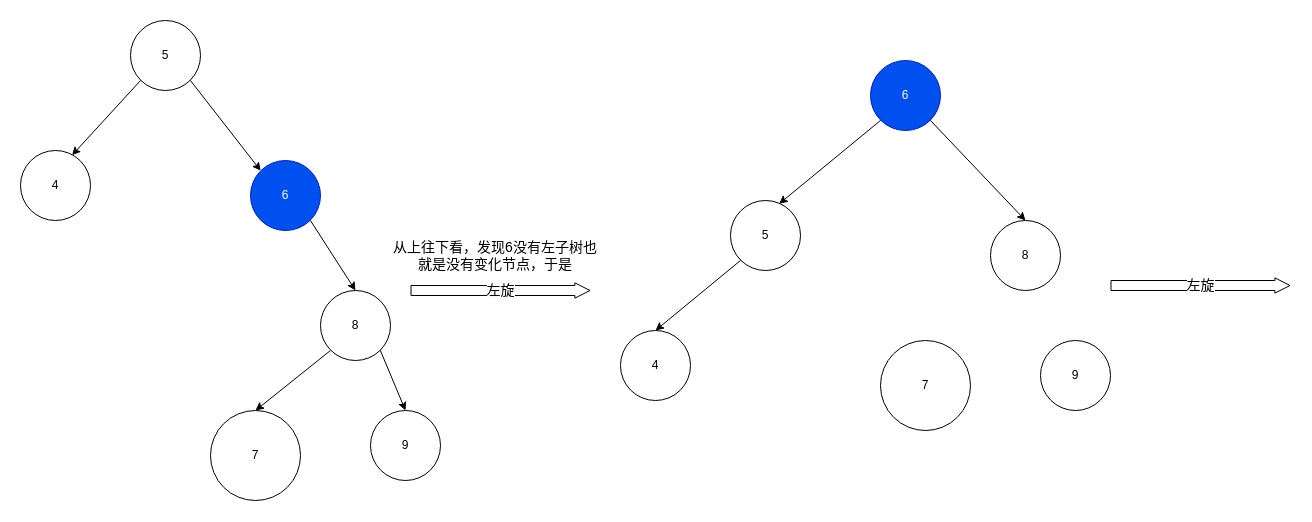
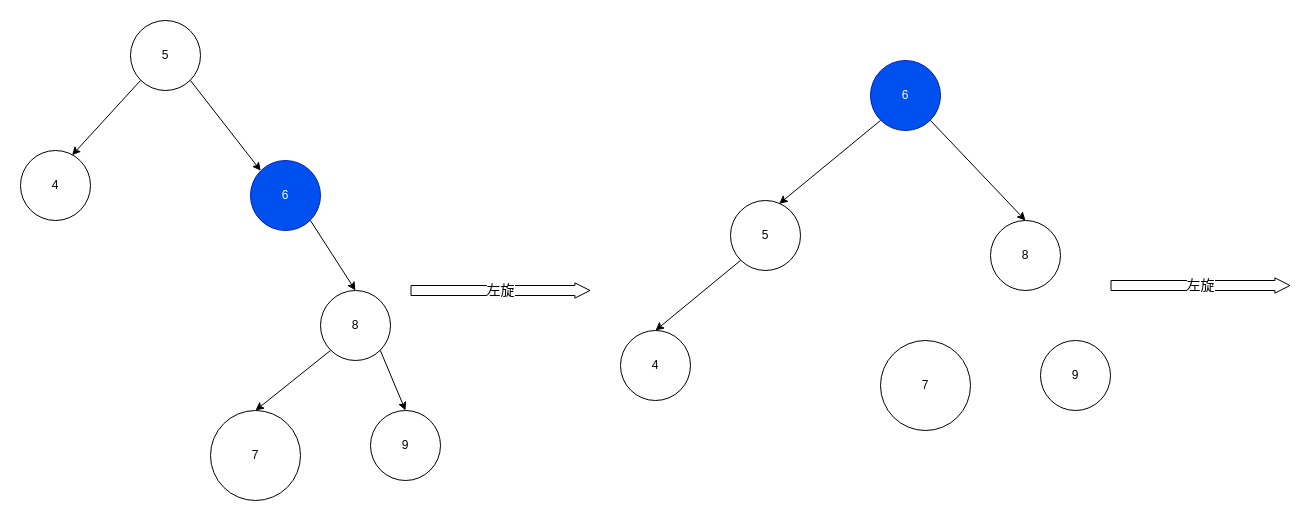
node "从上往下看，发现6没有左子树也就是没有变化节点，于是": removed
